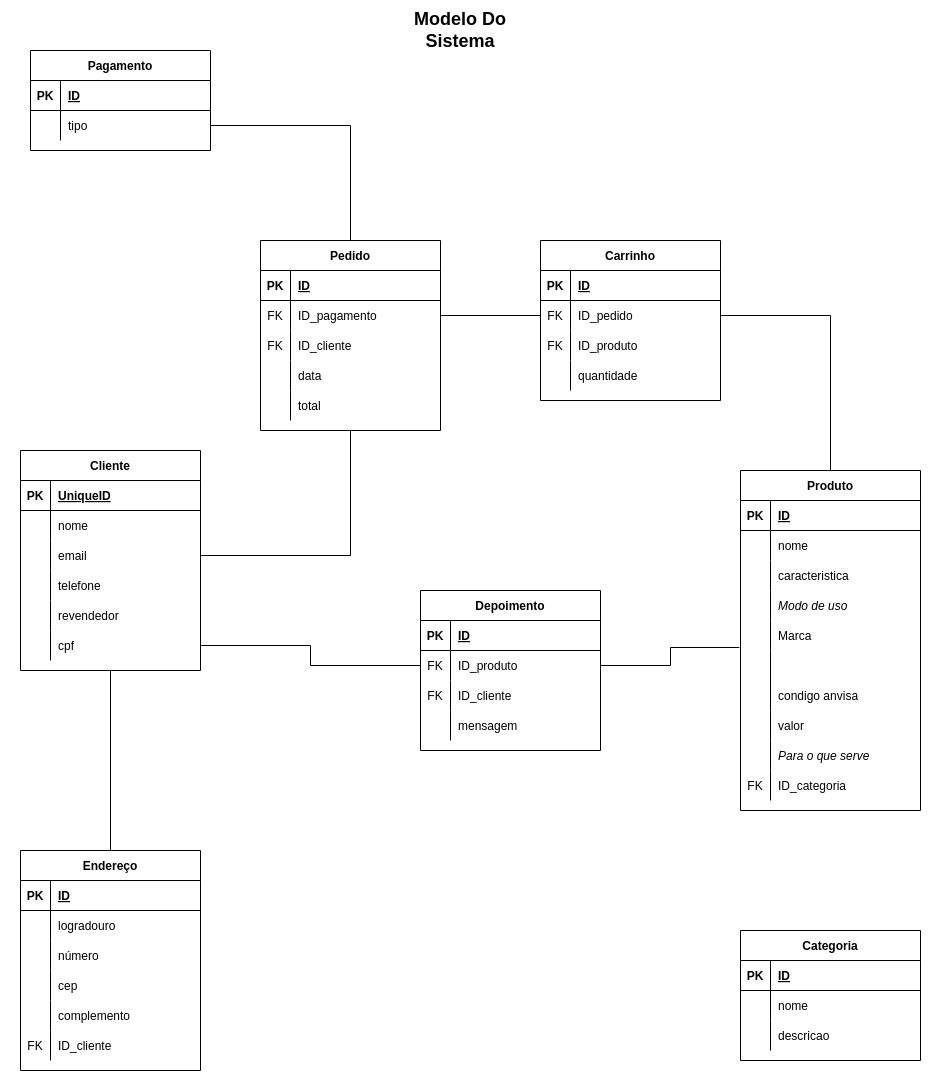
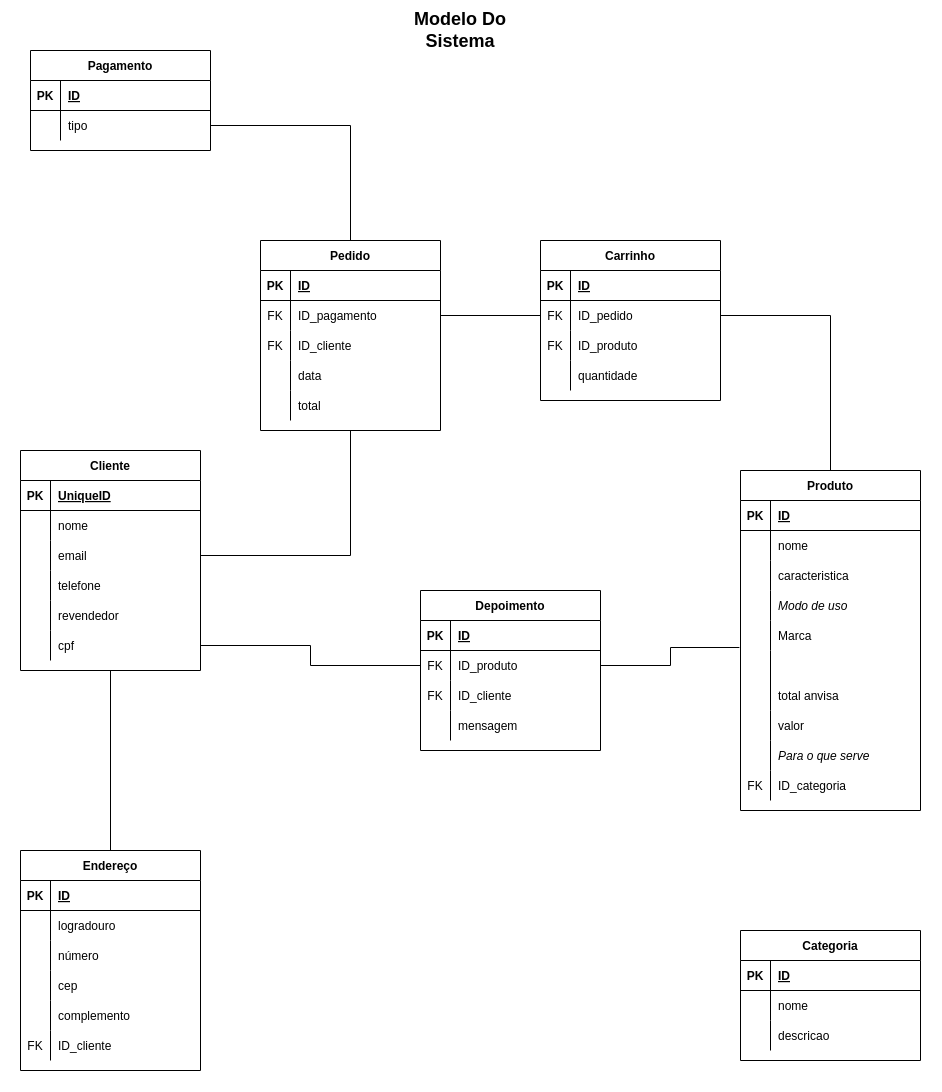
node "condigo anvisa": label "condigo anvisa" -> "total anvisa"
